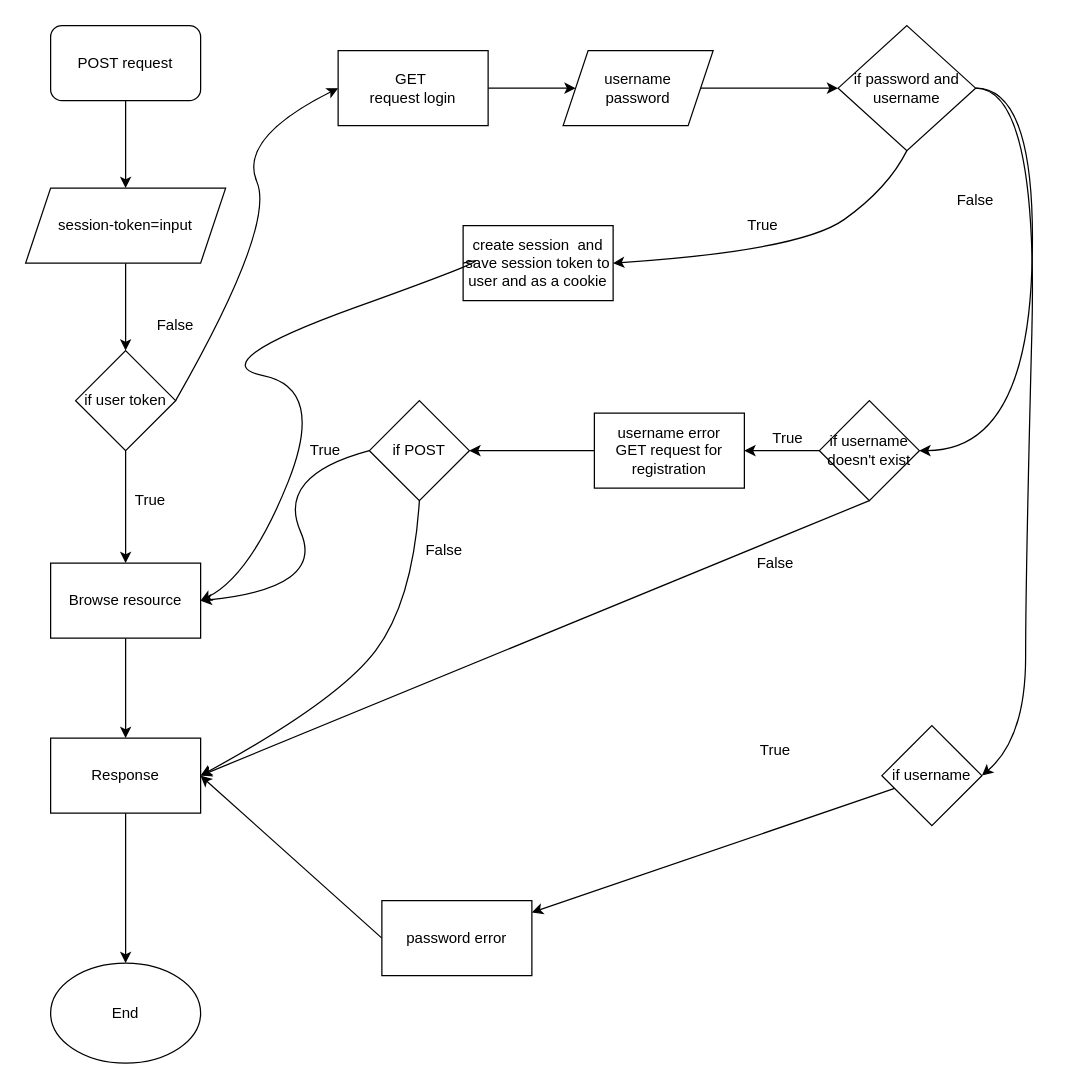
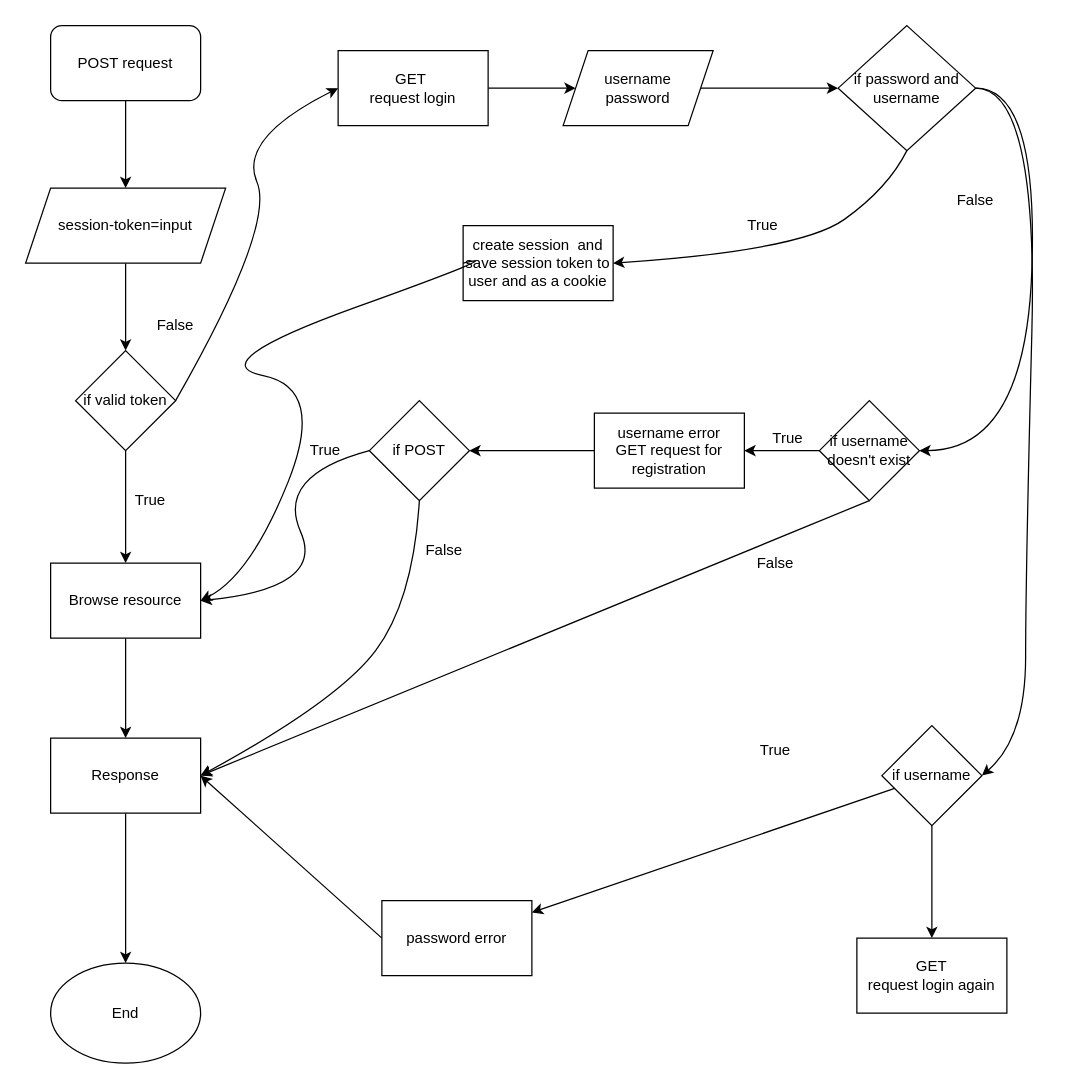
node "if user token": label "if user token" -> "if valid token"
edge "if username" -> "GET request login again": added
node "GET request login again": added
